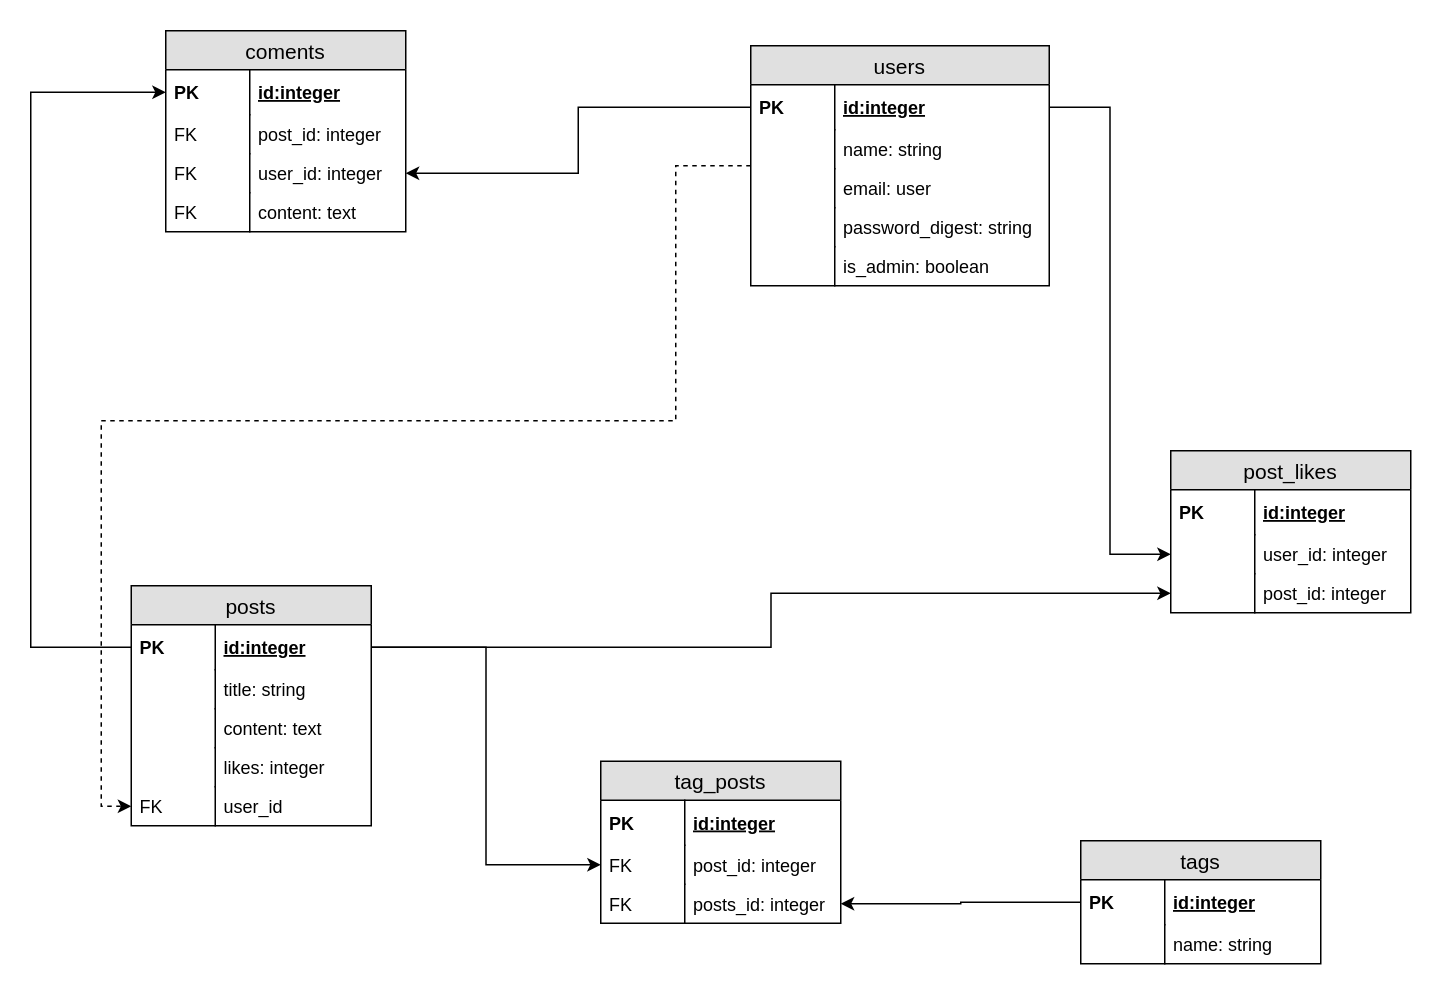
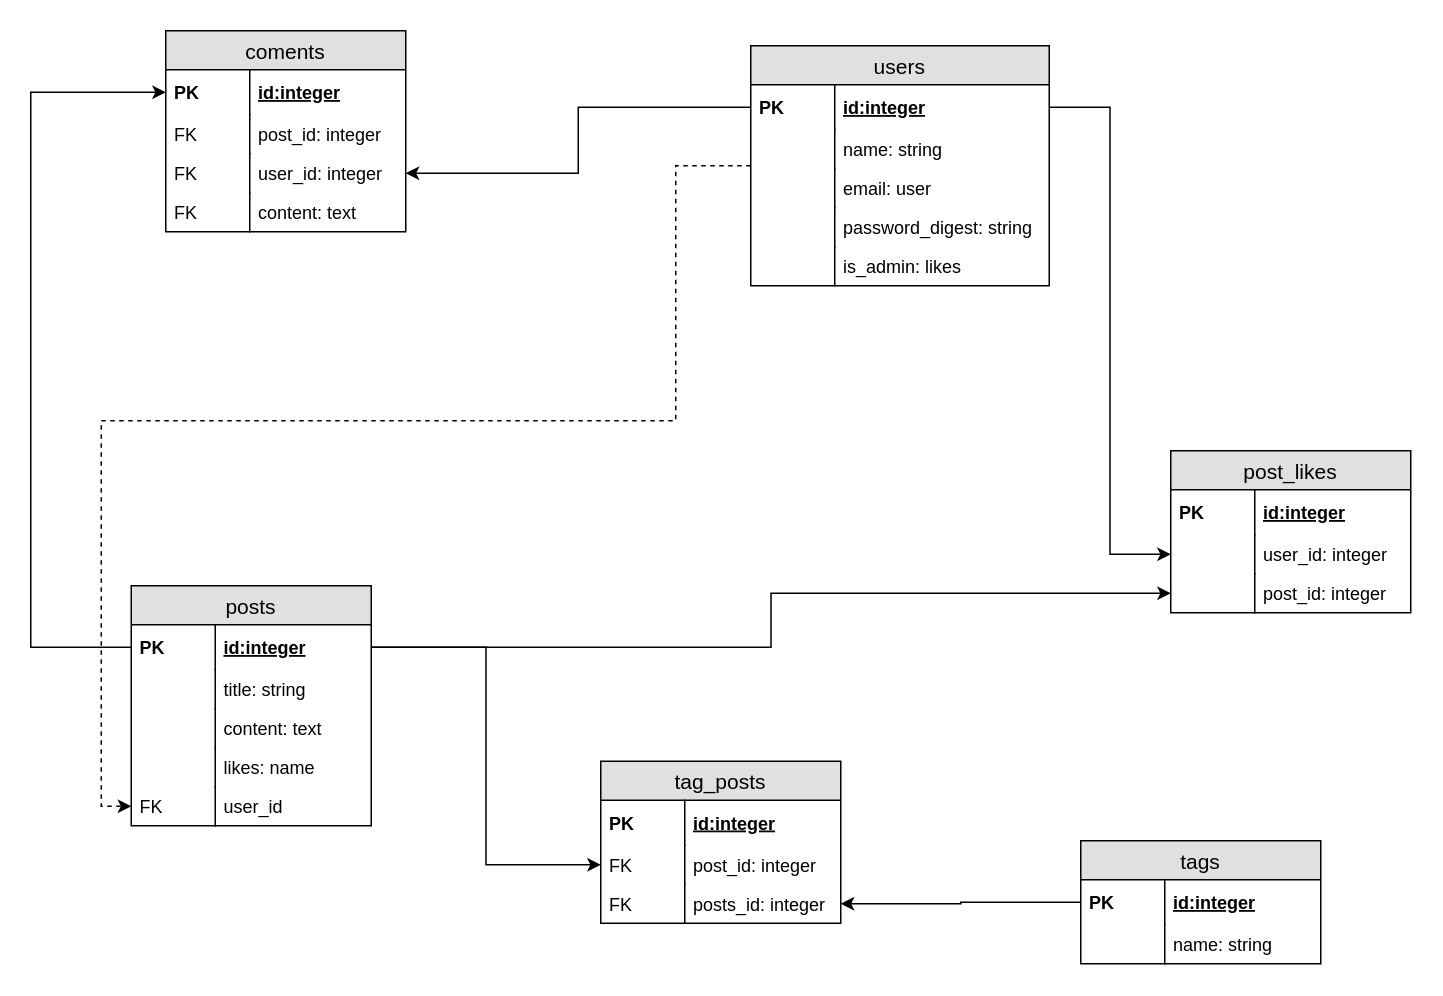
node "is_admin: boolean": label "is_admin: boolean" -> "is_admin: likes"
node "likes: integer": label "likes: integer" -> "likes: name"
